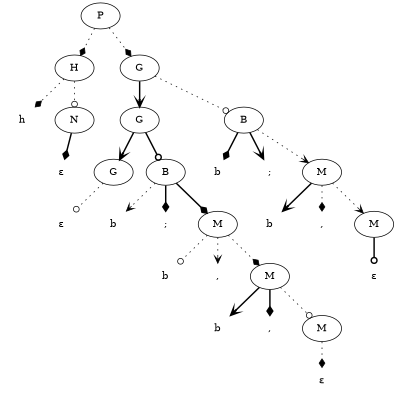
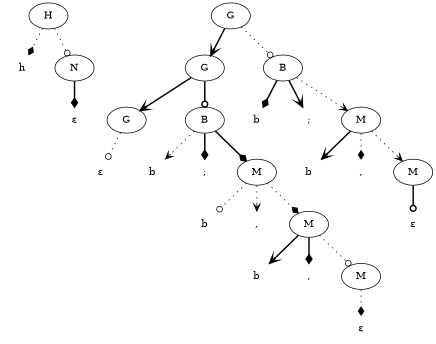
node "P": removed
